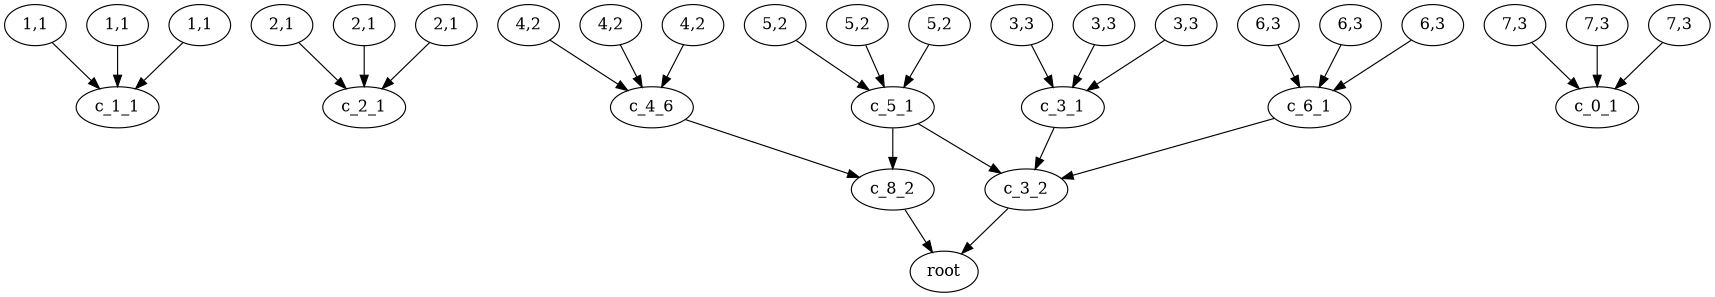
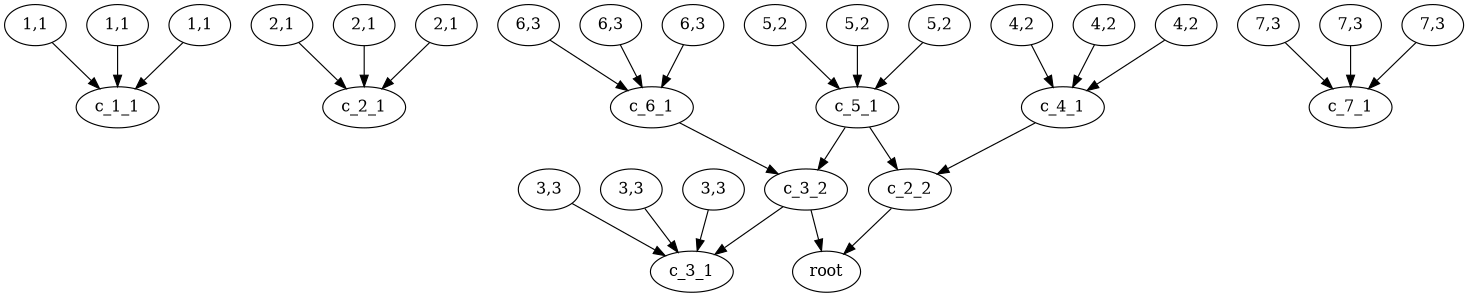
node "c_4_6": label "c_4_6" -> "c_4_1"
node "c_0_1": label "c_0_1" -> "c_7_1"
edge "c_3_1" -> "c_3_2": reversed
node "c_8_2": label "c_8_2" -> "c_2_2"
